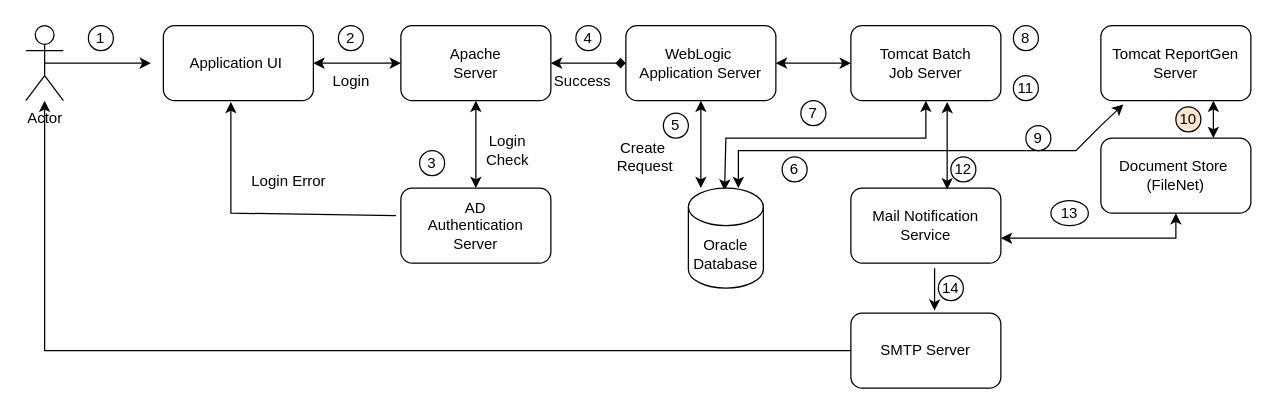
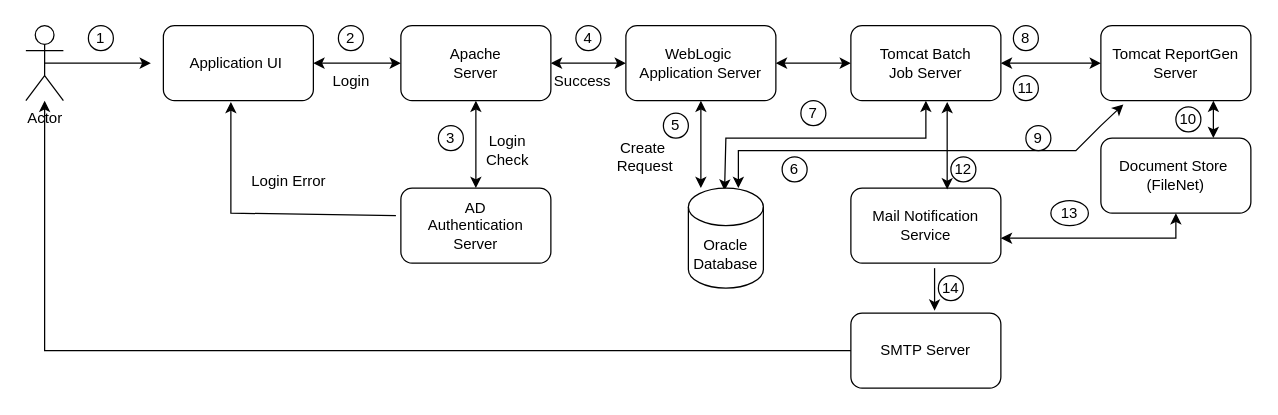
edge "Apache Server" -- "WebLogic Application Server": arrowhead diamond -> classic
edge "Tomcat Batch Job Server" -- "Tomcat ReportGen Server": added
node "10": fillcolor #ffe6cc -> #ffffff
node "3": moved (432, 163) -> (451, 138)
